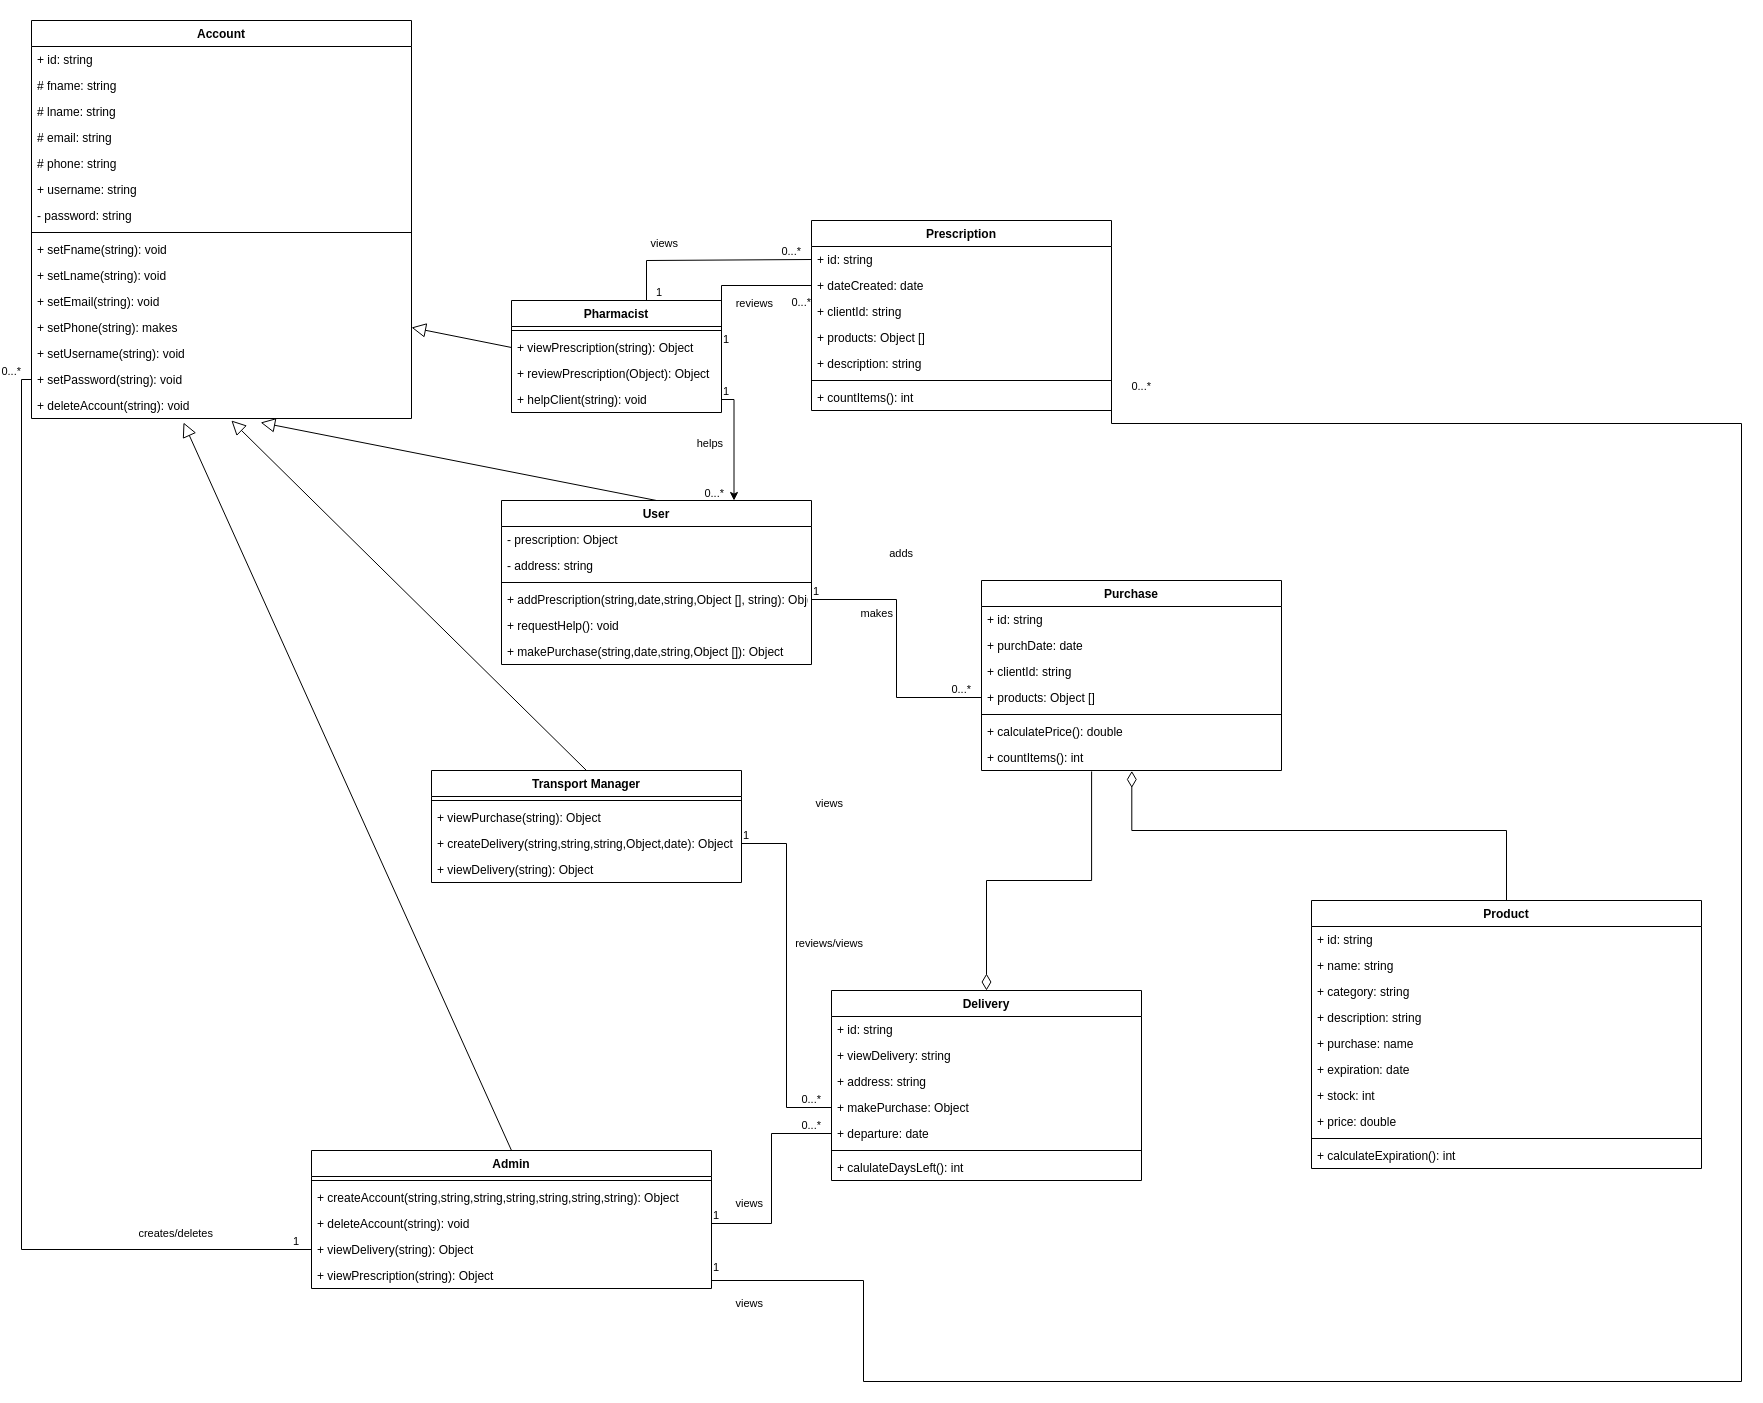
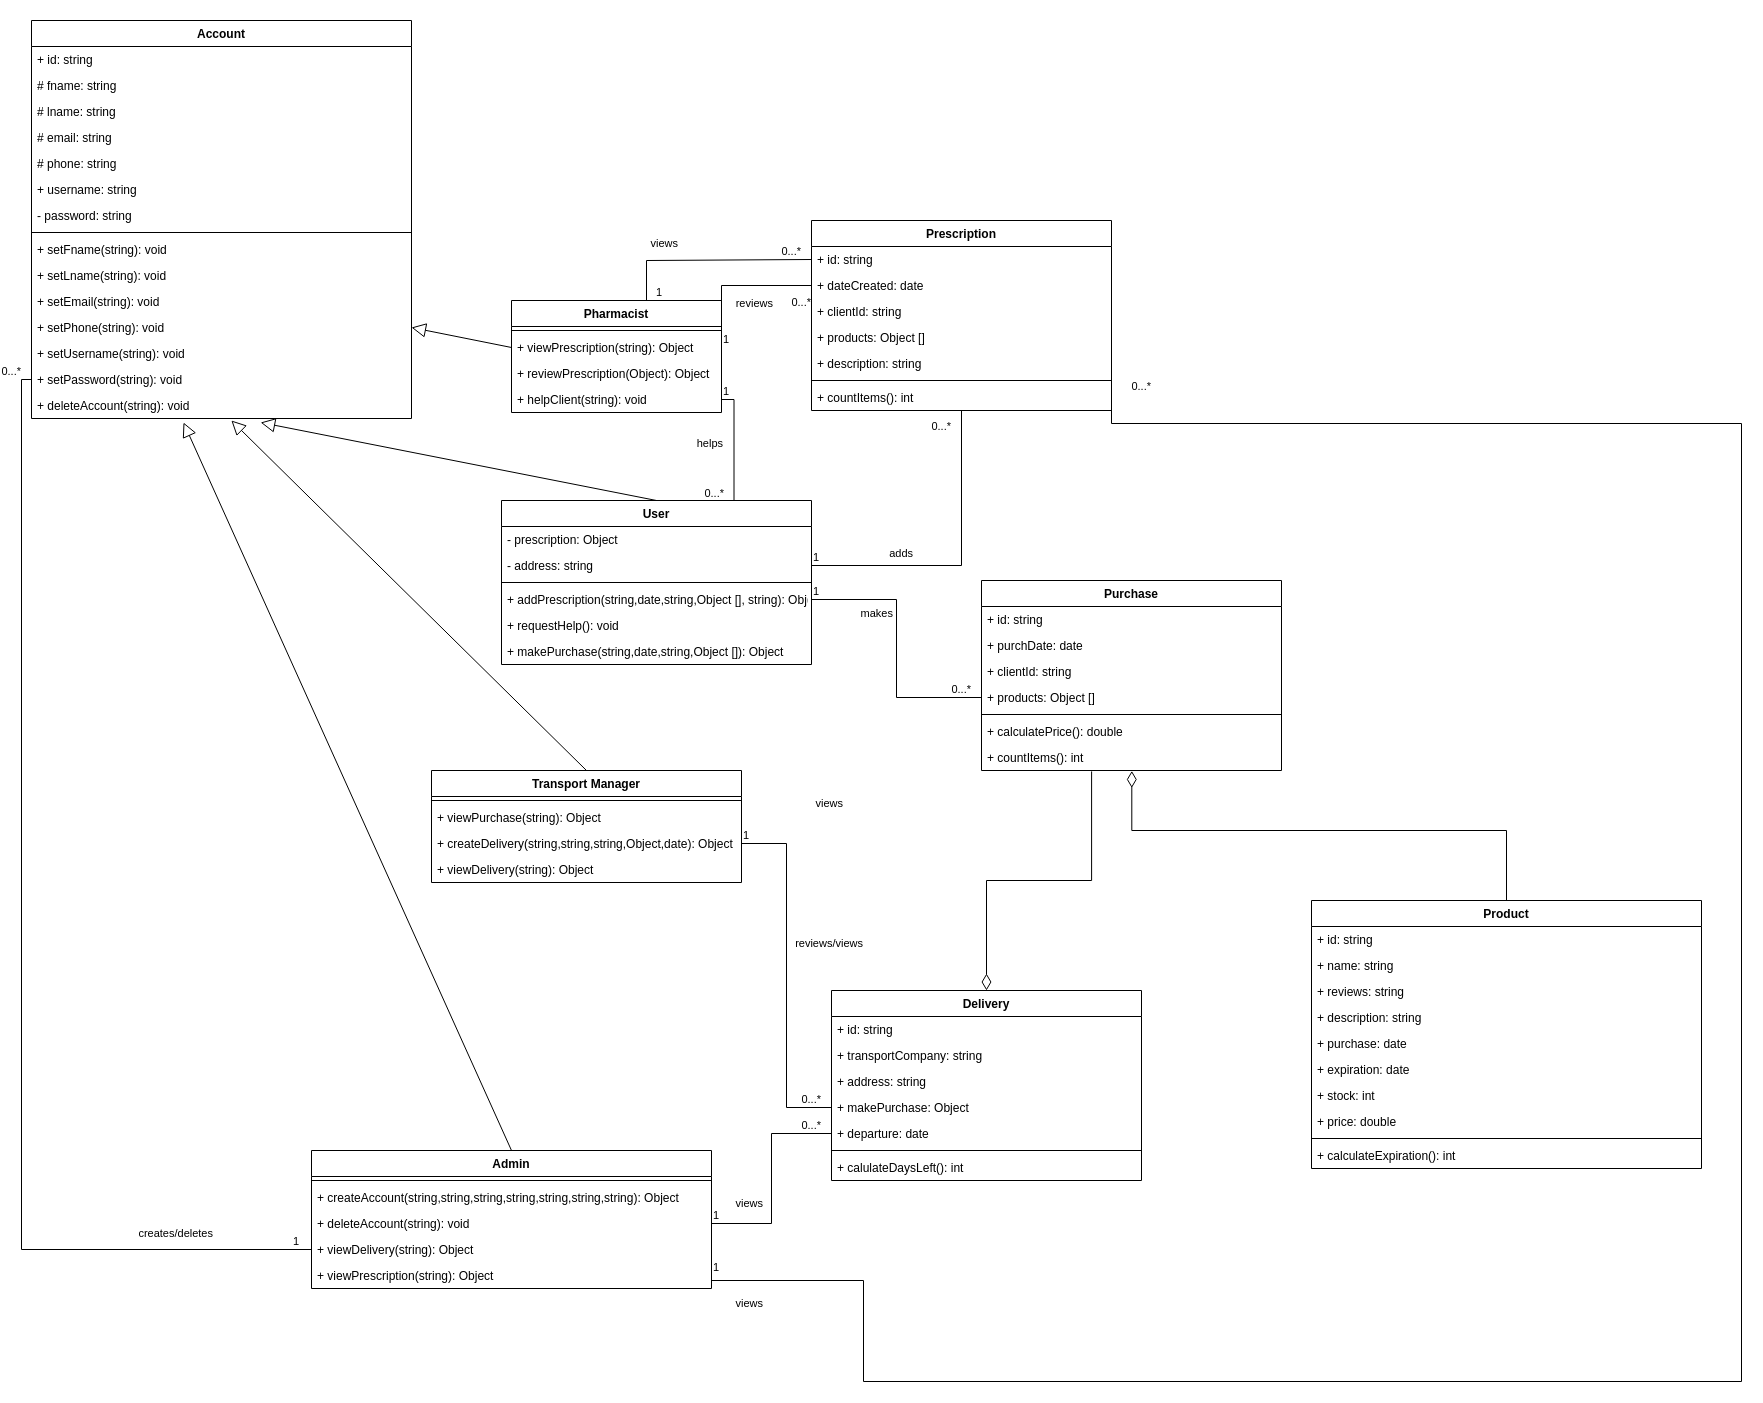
node "+ setPhone(string): makes": label "+ setPhone(string): makes" -> "+ setPhone(string): void"
edge "+ helpClient(string): void" -> "User": arrowhead classic -> none
edge "Prescription" -- "- address: string": added, labels "0...*", "1"
node "+ category: string": label "+ category: string" -> "+ reviews: string"
node "+ purchase: name": label "+ purchase: name" -> "+ purchase: date"
node "+ viewDelivery: string": label "+ viewDelivery: string" -> "+ transportCompany: string"
